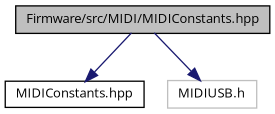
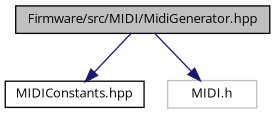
node "Firmware/src/MIDI/MIDIConstants.hpp": label "Firmware/src/MIDI/MIDIConstants.hpp" -> "Firmware/src/MIDI/MidiGenerator.hpp"
node "MIDIUSB.h": label "MIDIUSB.h" -> "MIDI.h"
